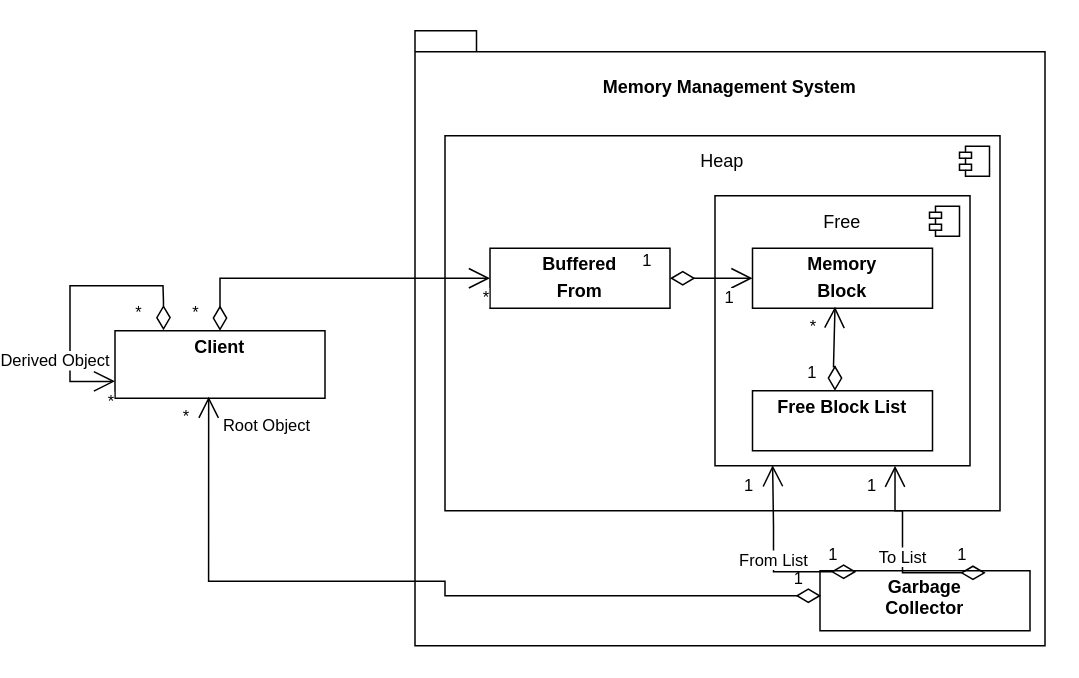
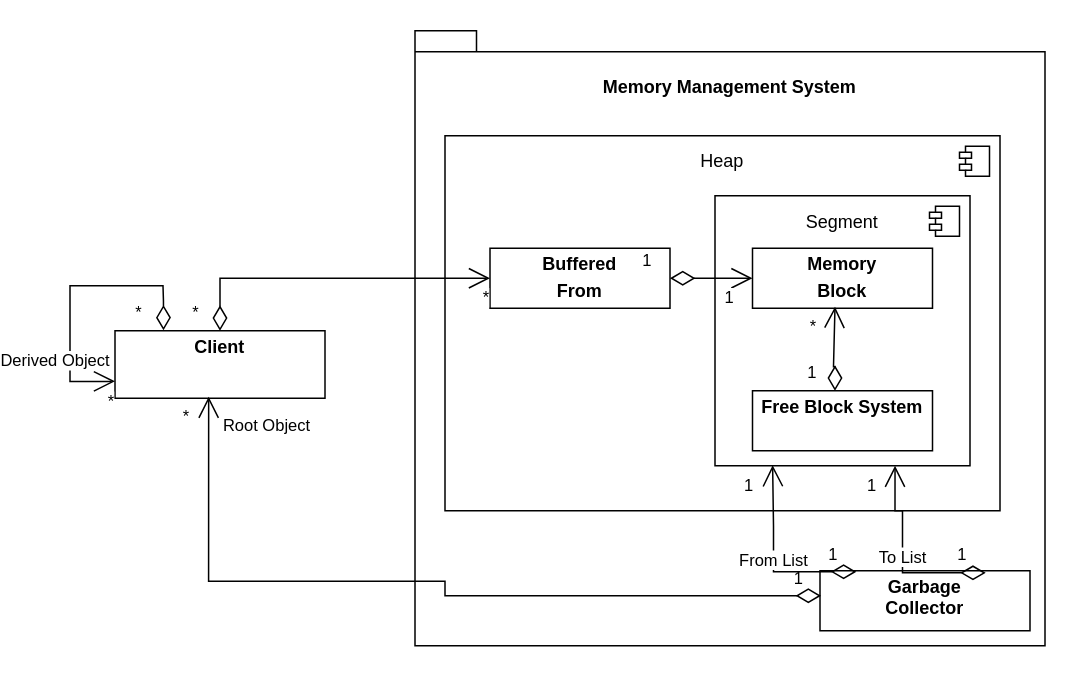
node "Free": label "Free" -> "Segment"
node "Free Block List": label "Free Block List" -> "Free Block System"
